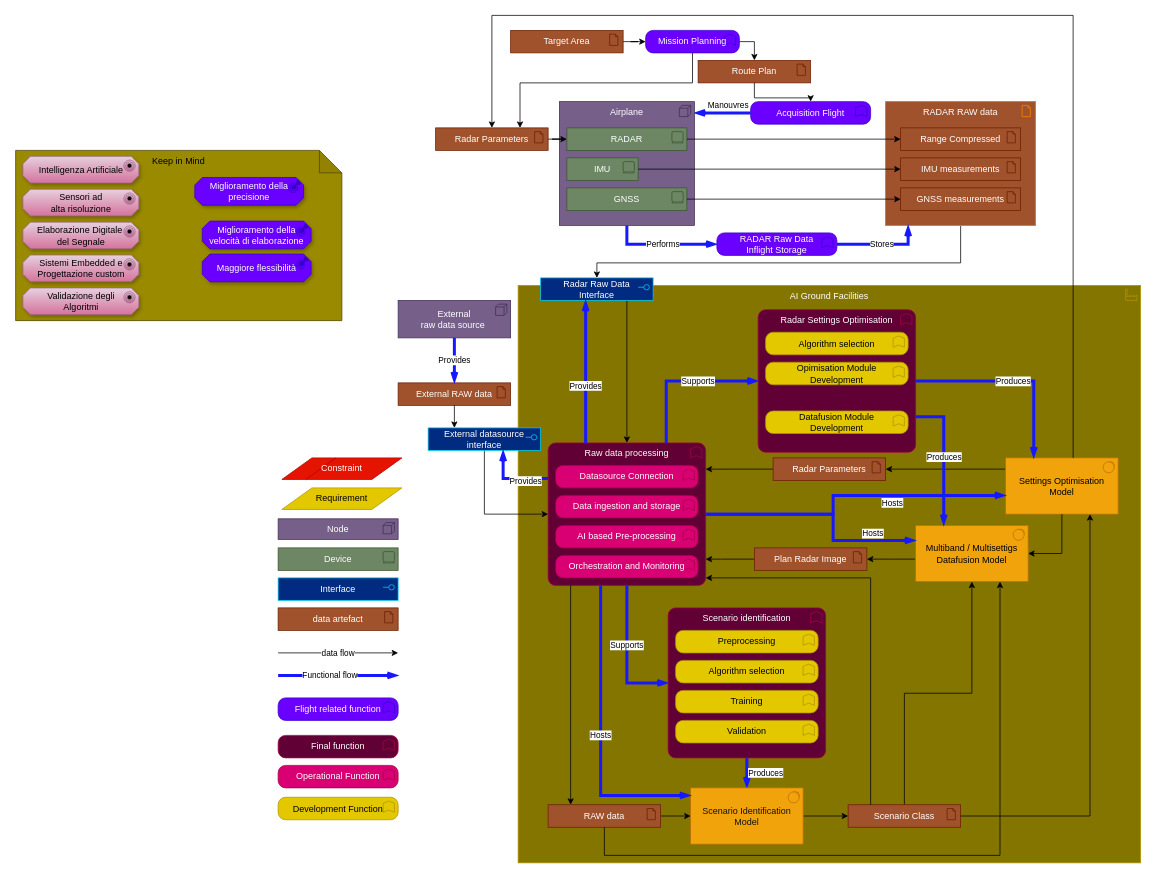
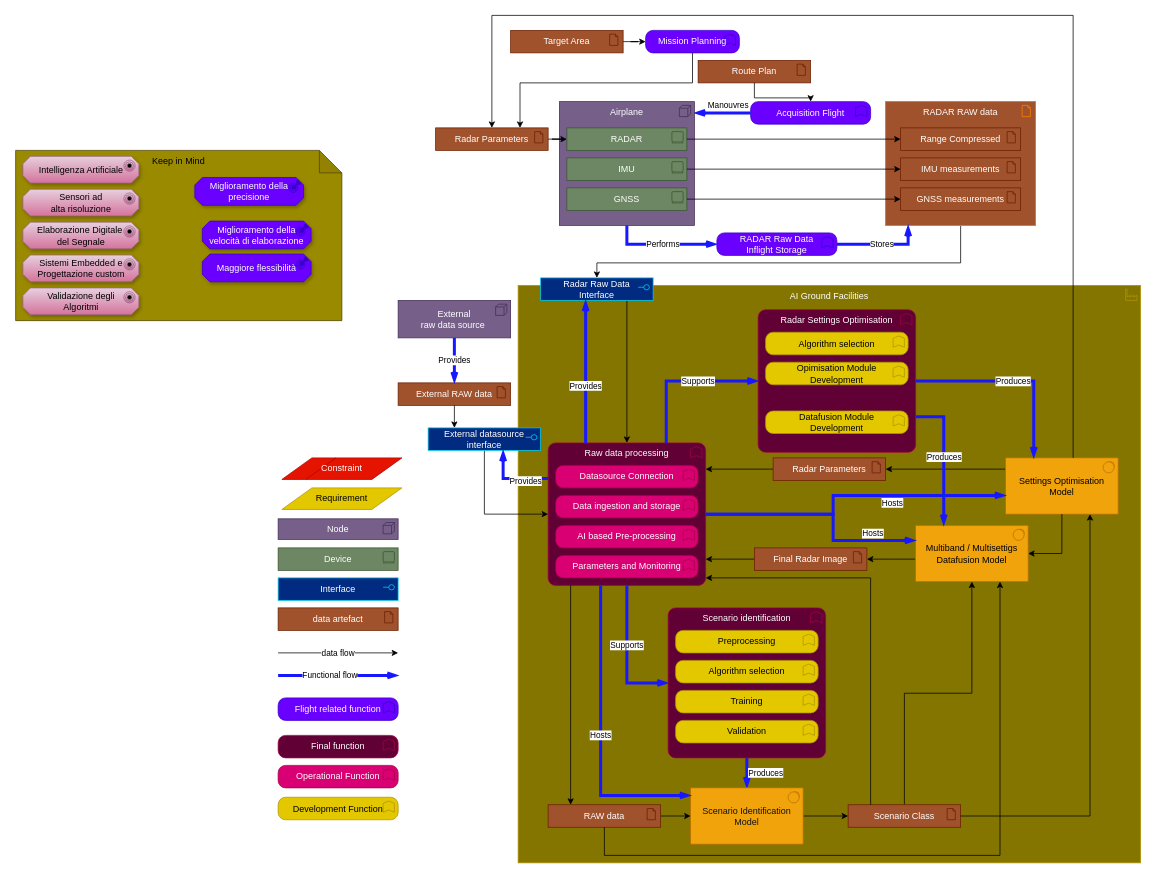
edge "Mission Planning" -> "Route Plan": removed
node "IMU": size 71x23 -> 120x23
node "Plan Radar Image": label "Plan Radar Image" -> "Final Radar Image"
node "Orchestration and Monitoring": label "Orchestration and Monitoring" -> "Parameters and Monitoring"
